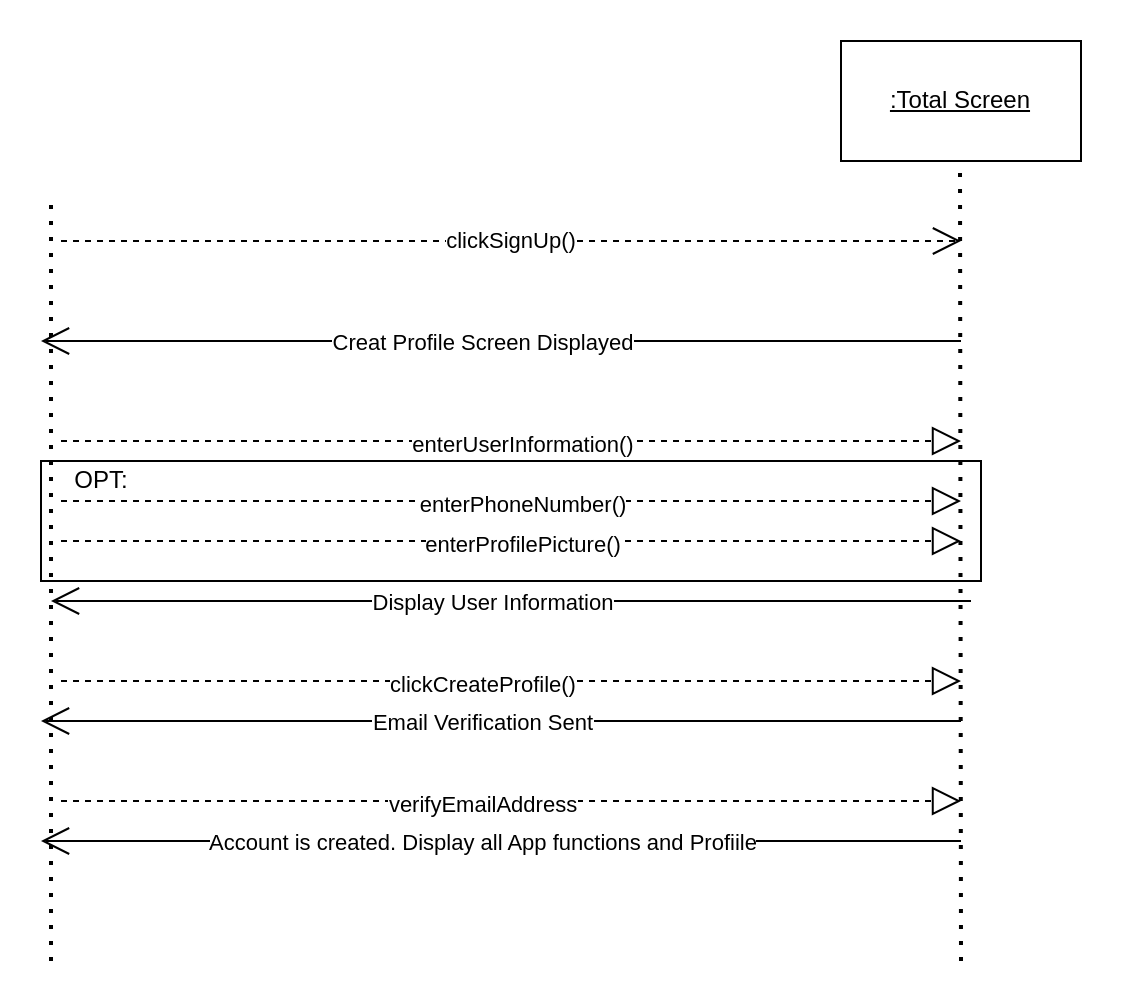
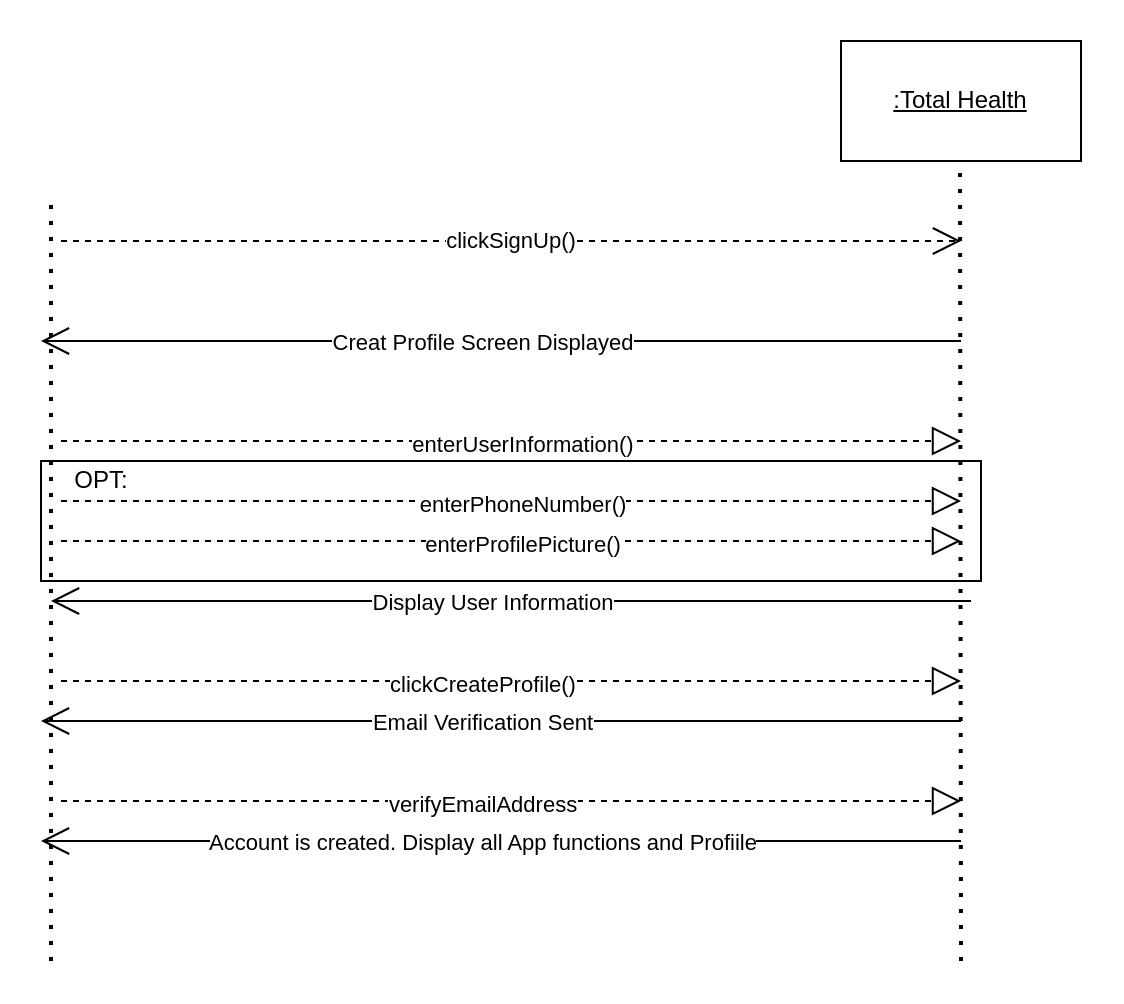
node ":Total Screen": label ":Total Screen" -> ":Total Health"
